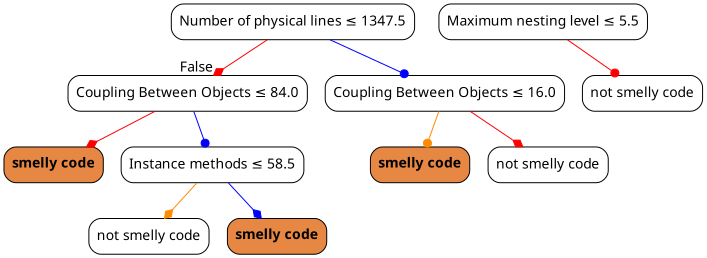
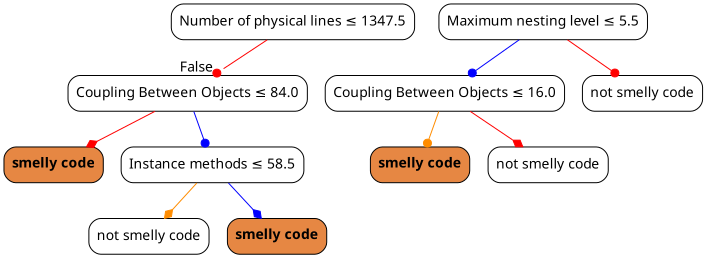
edge "Number of physical lines ≤ 1347.5" -> "Coupling Between Objects ≤ 84.0": arrowhead diamond -> dot
edge "Number of physical lines ≤ 1347.5" -> "Coupling Between Objects ≤ 16.0": now "Maximum nesting level ≤ 5.5" -> "Coupling Between Objects ≤ 16.0"
